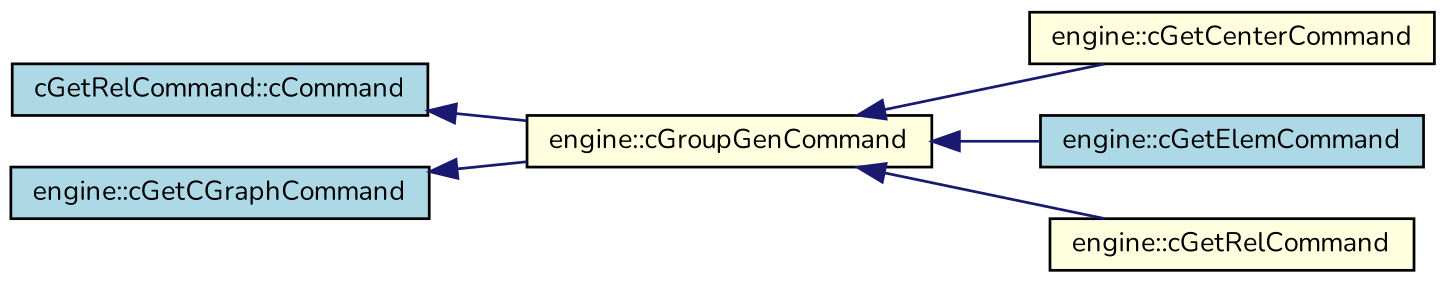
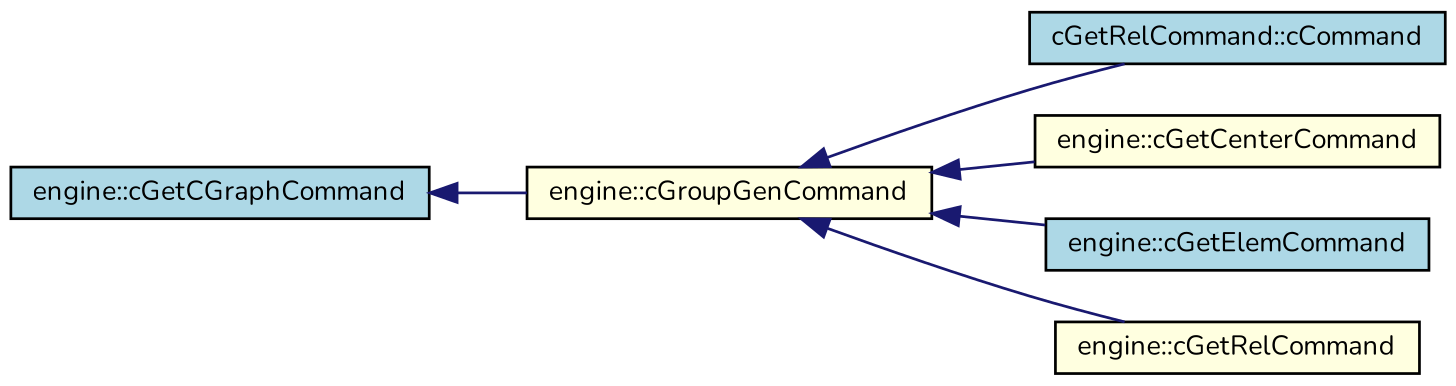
edge "engine::cGroupGenCommand" -> "cGetRelCommand::cCommand": reversed
